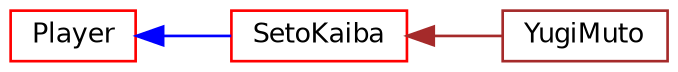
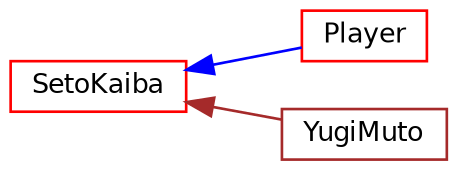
edge "SetoKaiba" -> "Player": reversed
